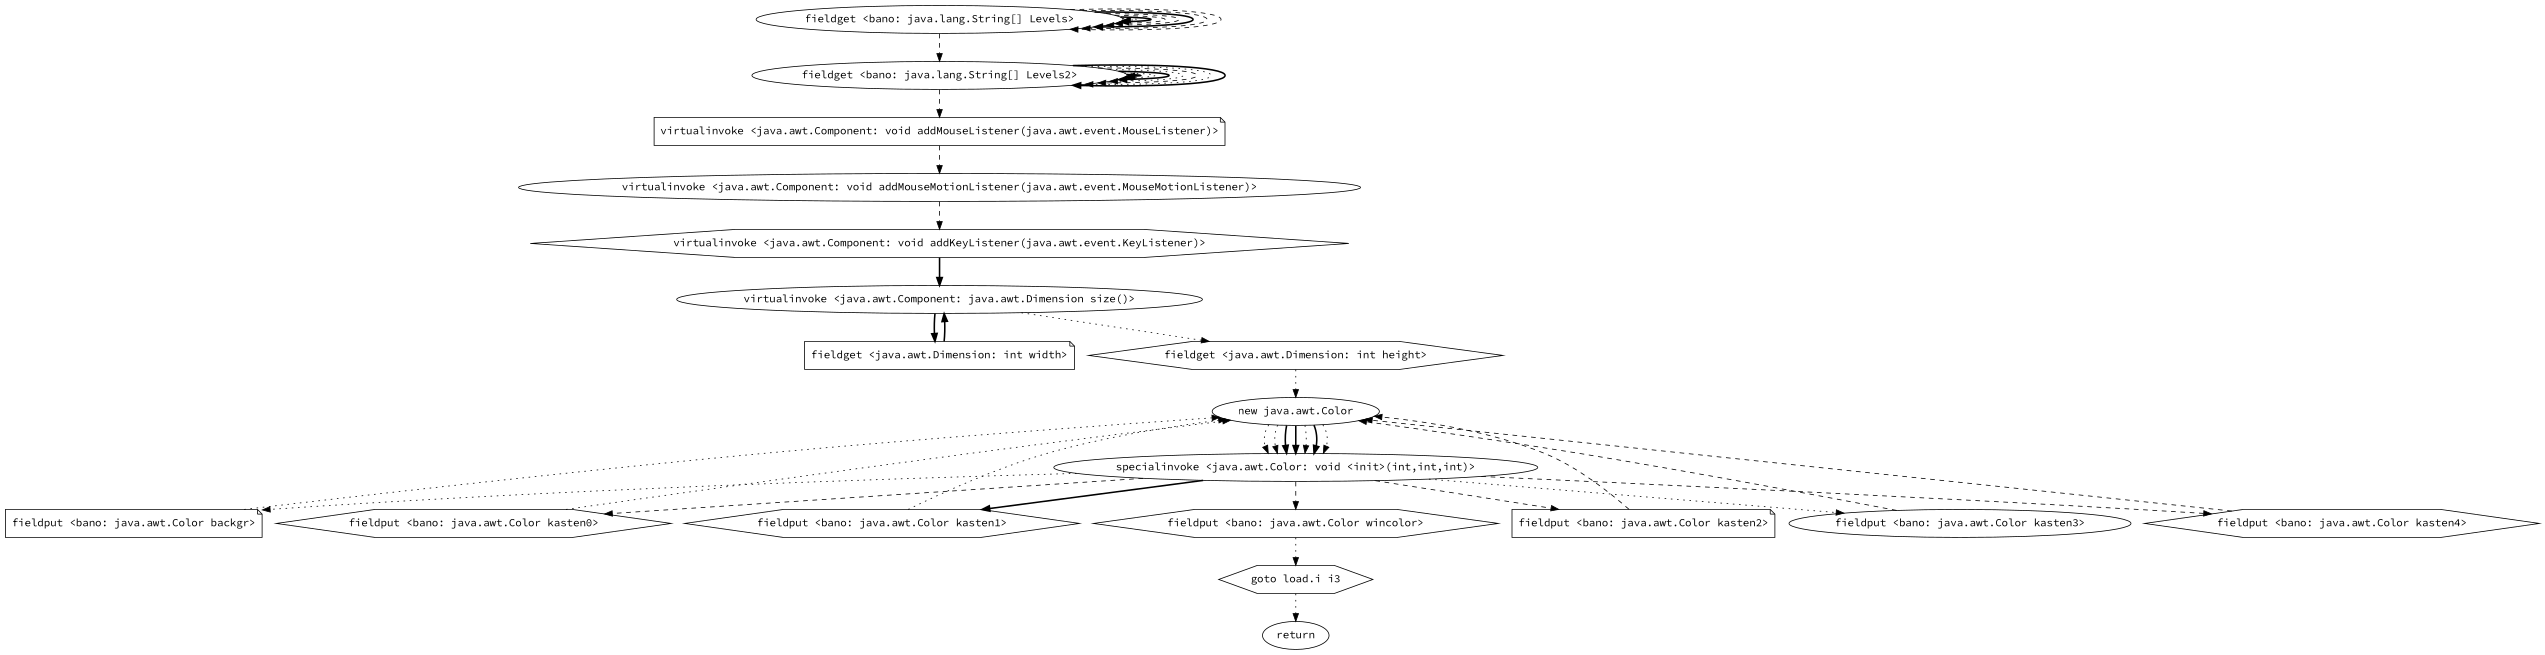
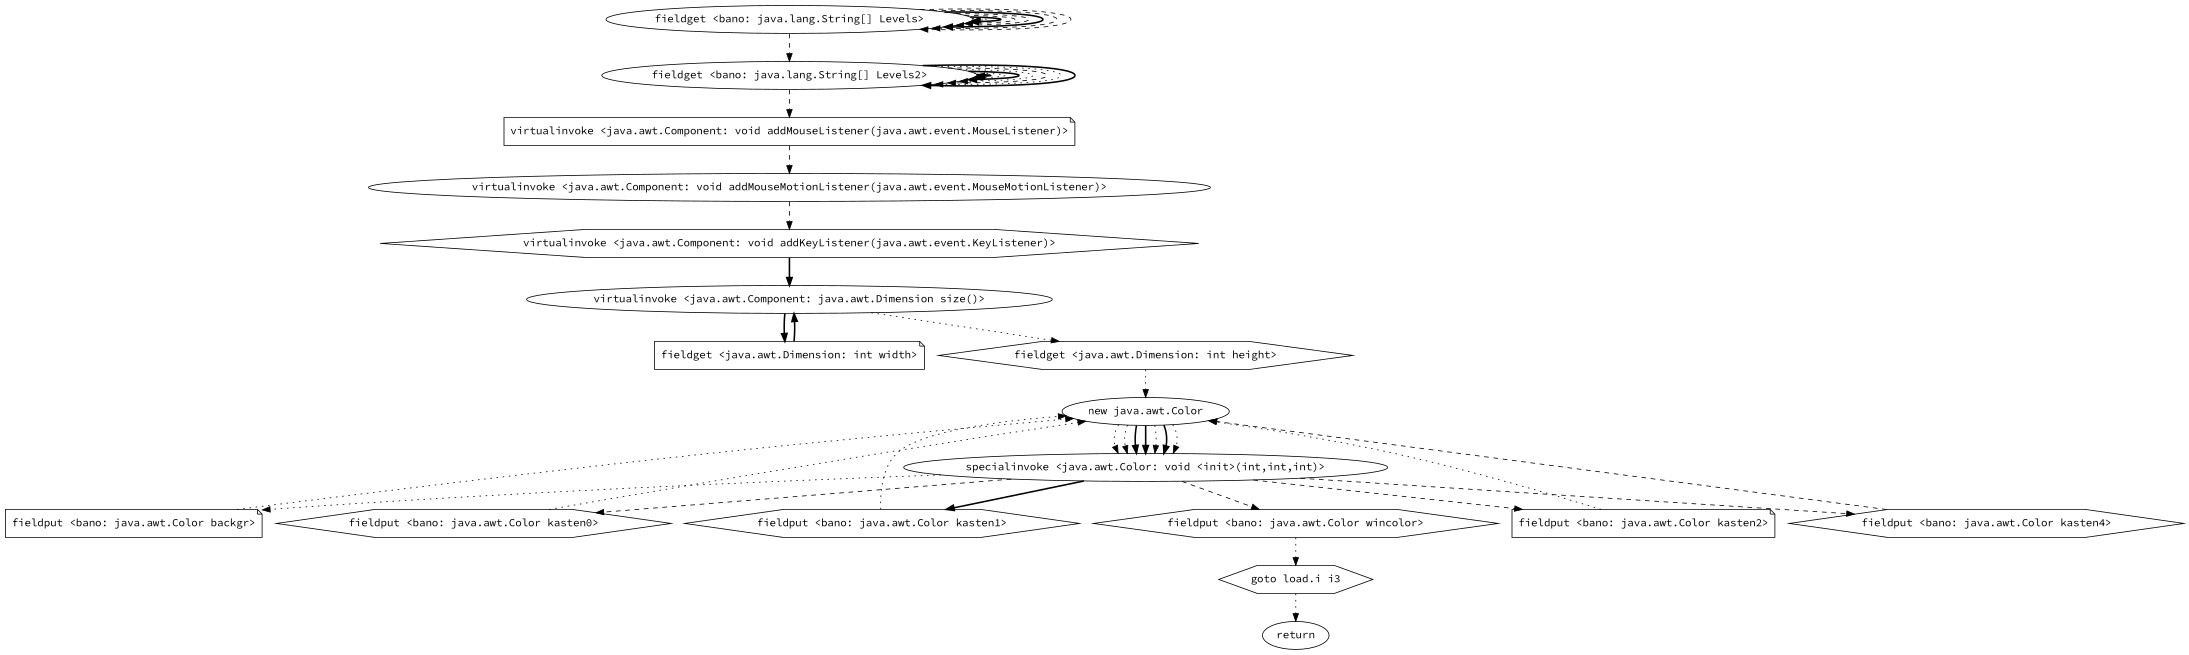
edge "fieldput <bano: java.awt.Color kasten2>" -> "new java.awt.Color": style dashed -> dotted
node "fieldput <bano: java.awt.Color kasten3>": removed
